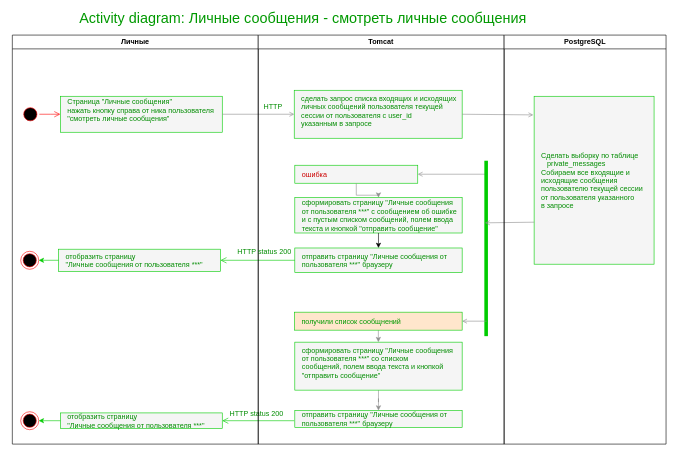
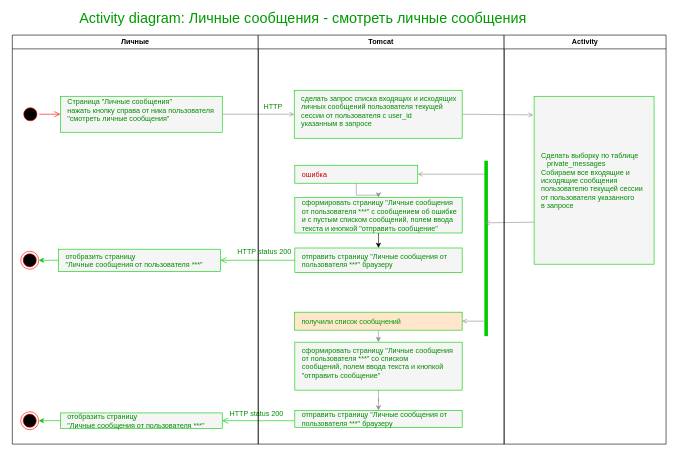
node "PostgreSQL": label "PostgreSQL" -> "Activity"
